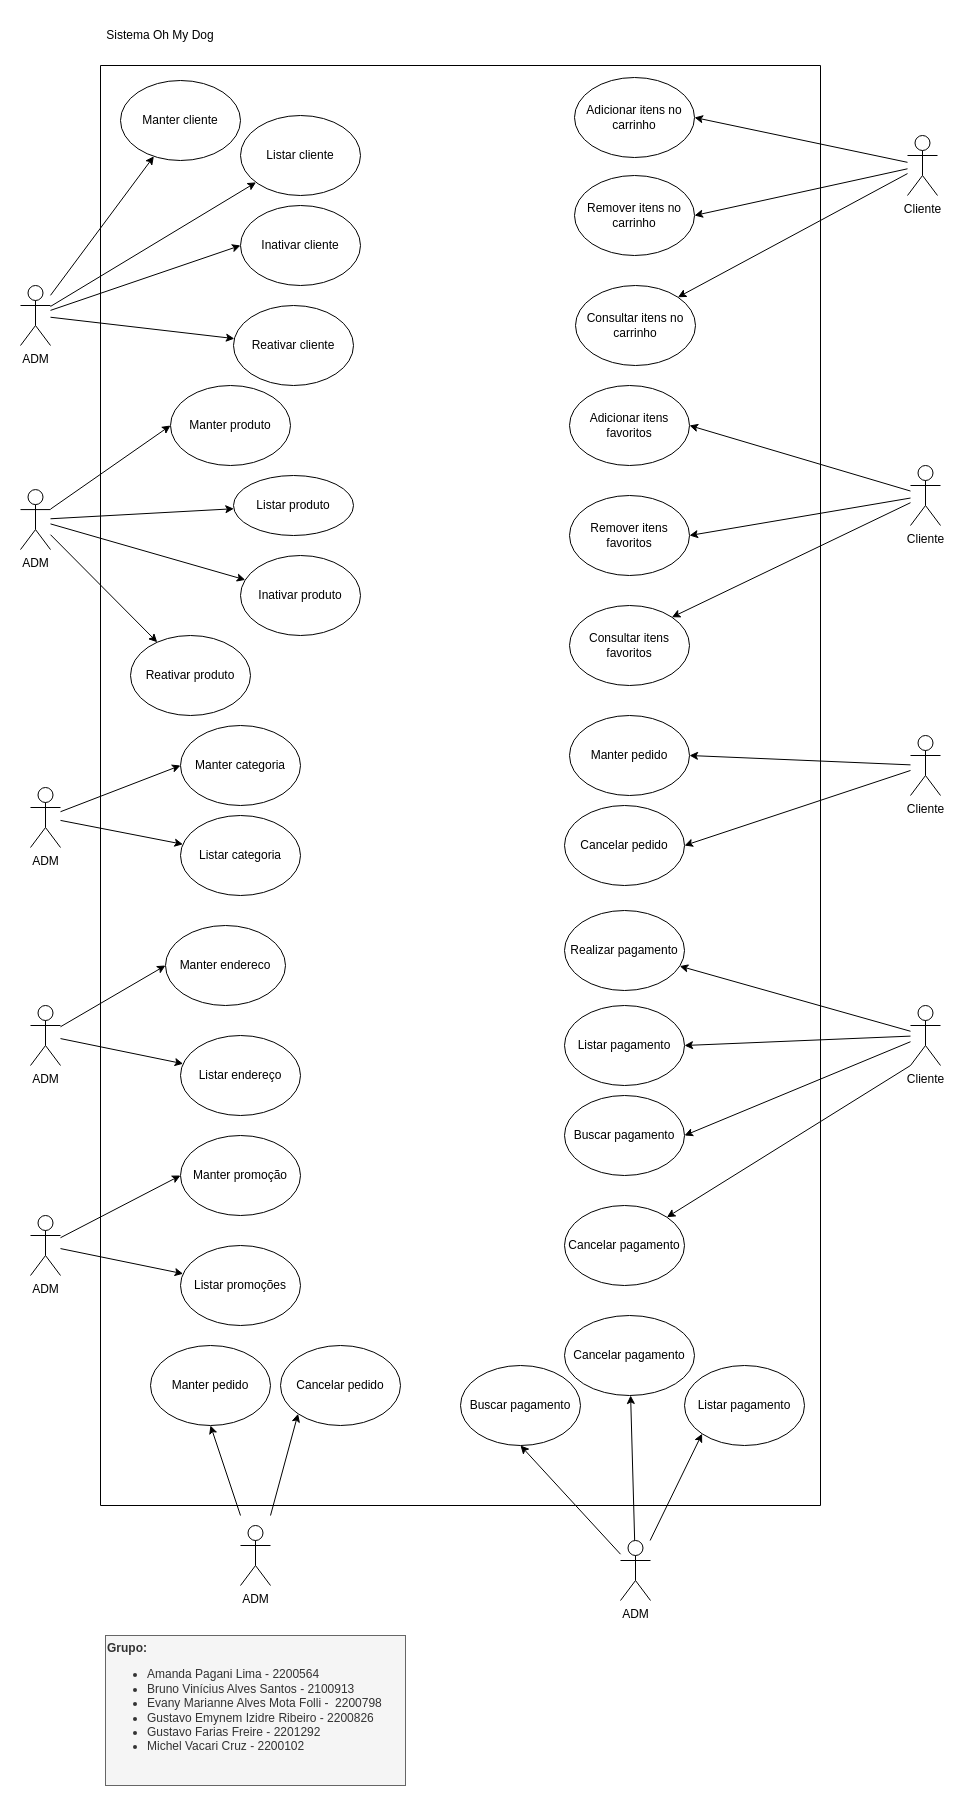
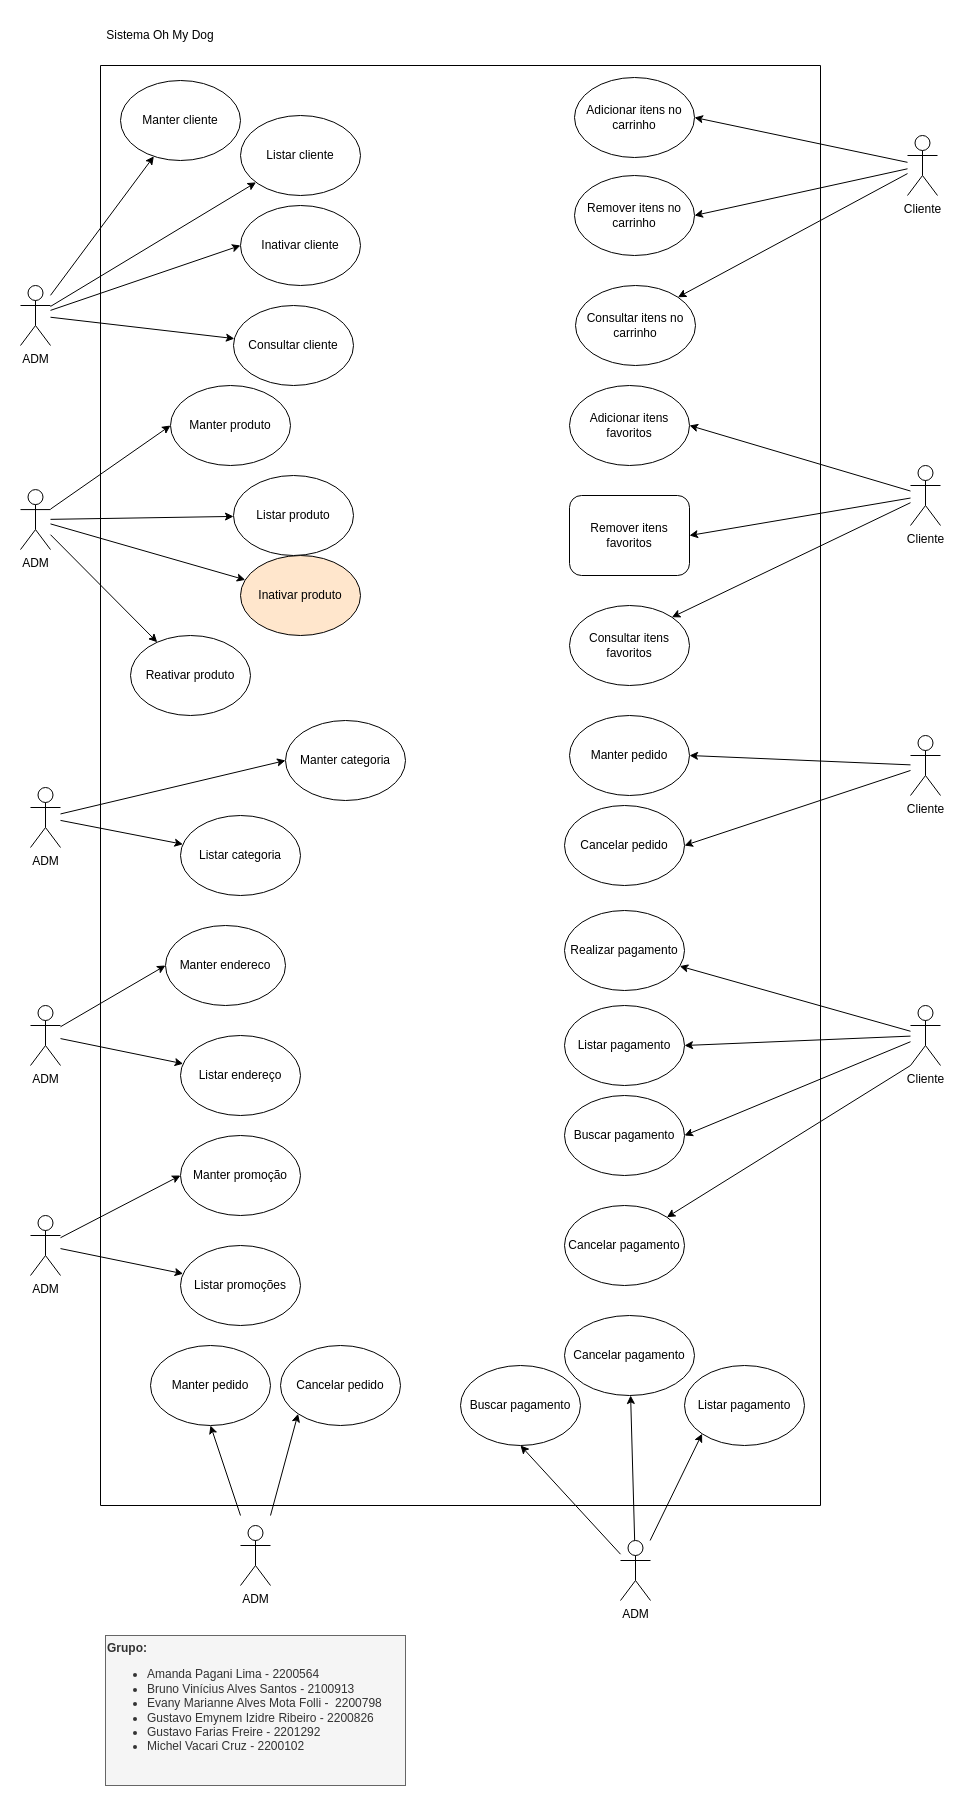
node "Reativar cliente": label "Reativar cliente" -> "Consultar cliente"
node "Listar produto": size 120x60 -> 120x80
node "Remover itens favoritos": shape ellipse -> rounded rectangle
node "Inativar produto": fillcolor #ffffff -> #ffe6cc
node "Manter categoria": moved (241, 766) -> (346, 761)
